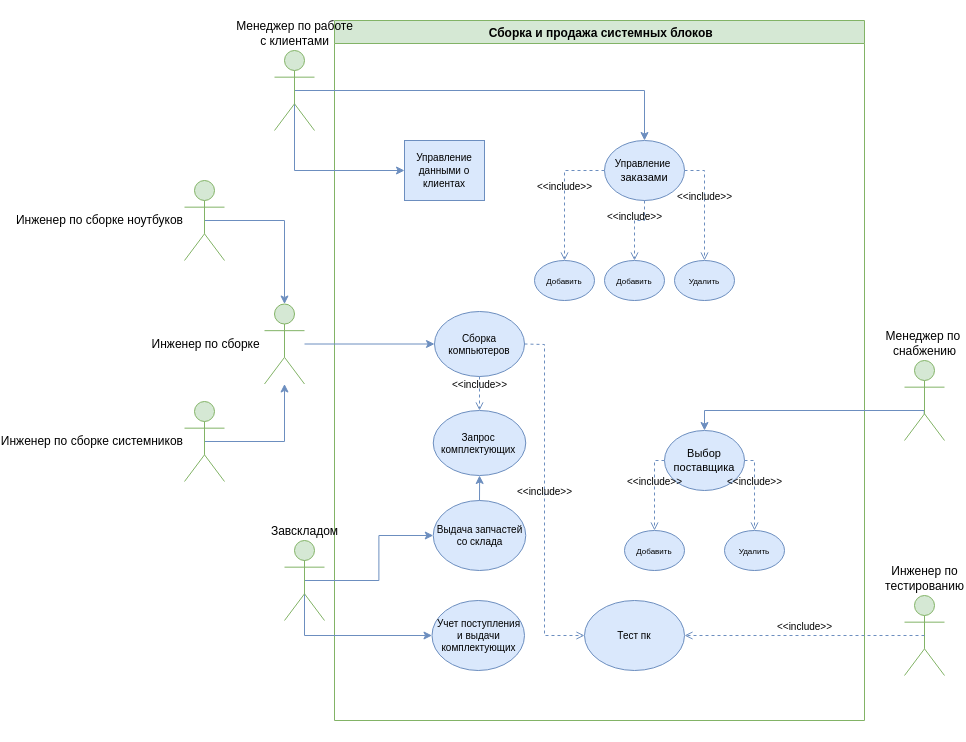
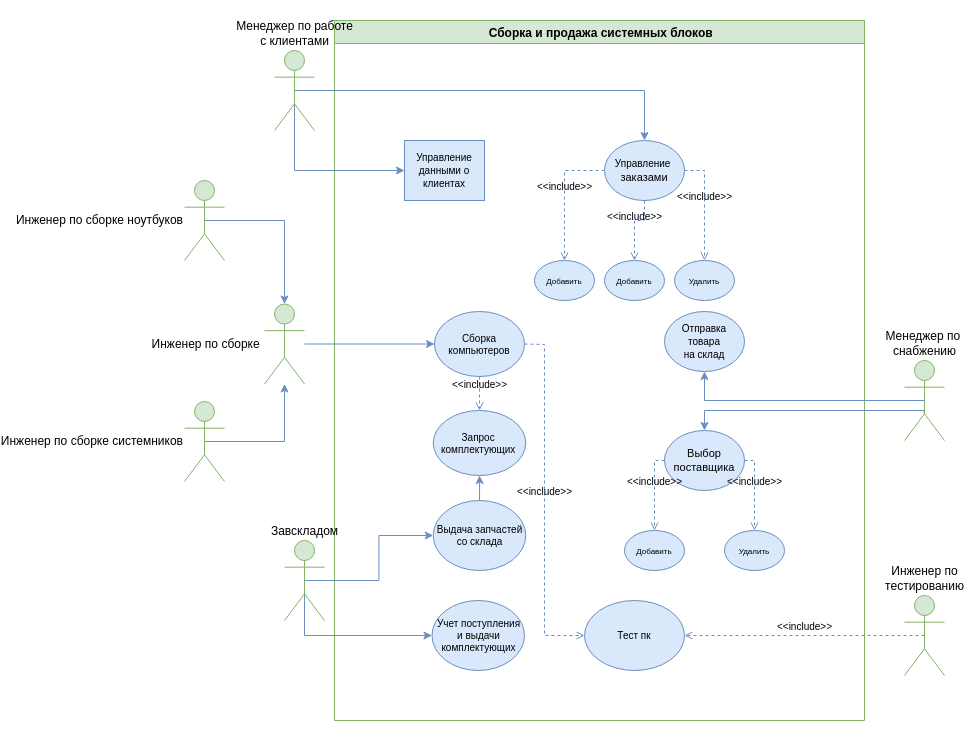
node "Отправка товара на склад": added
edge "Менеджер по снабжению" -> "Отправка товара на склад": added
